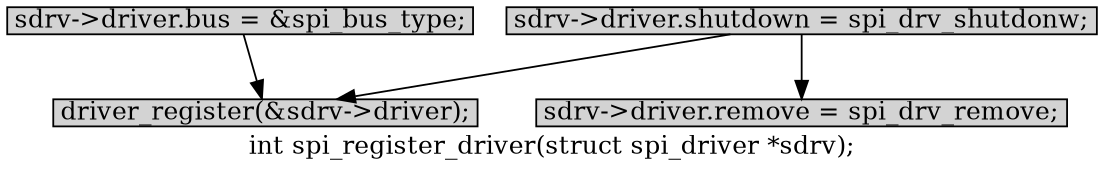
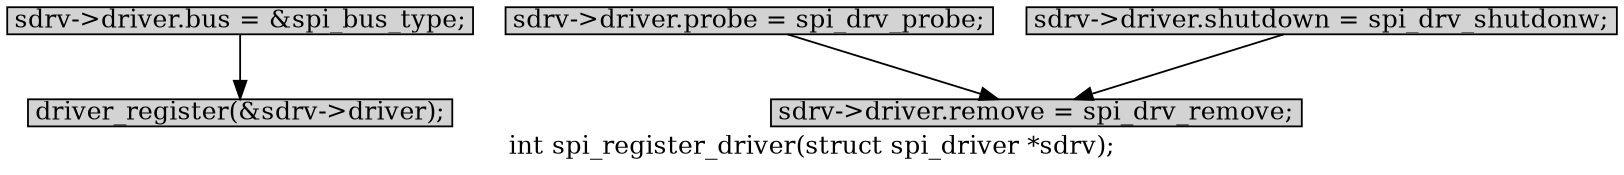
node "sdrv->driver.probe = spi_drv_probe;": added
edge "sdrv->driver.shutdown = spi_drv_shutdonw;" -> "driver_register(&sdrv->driver);": removed
